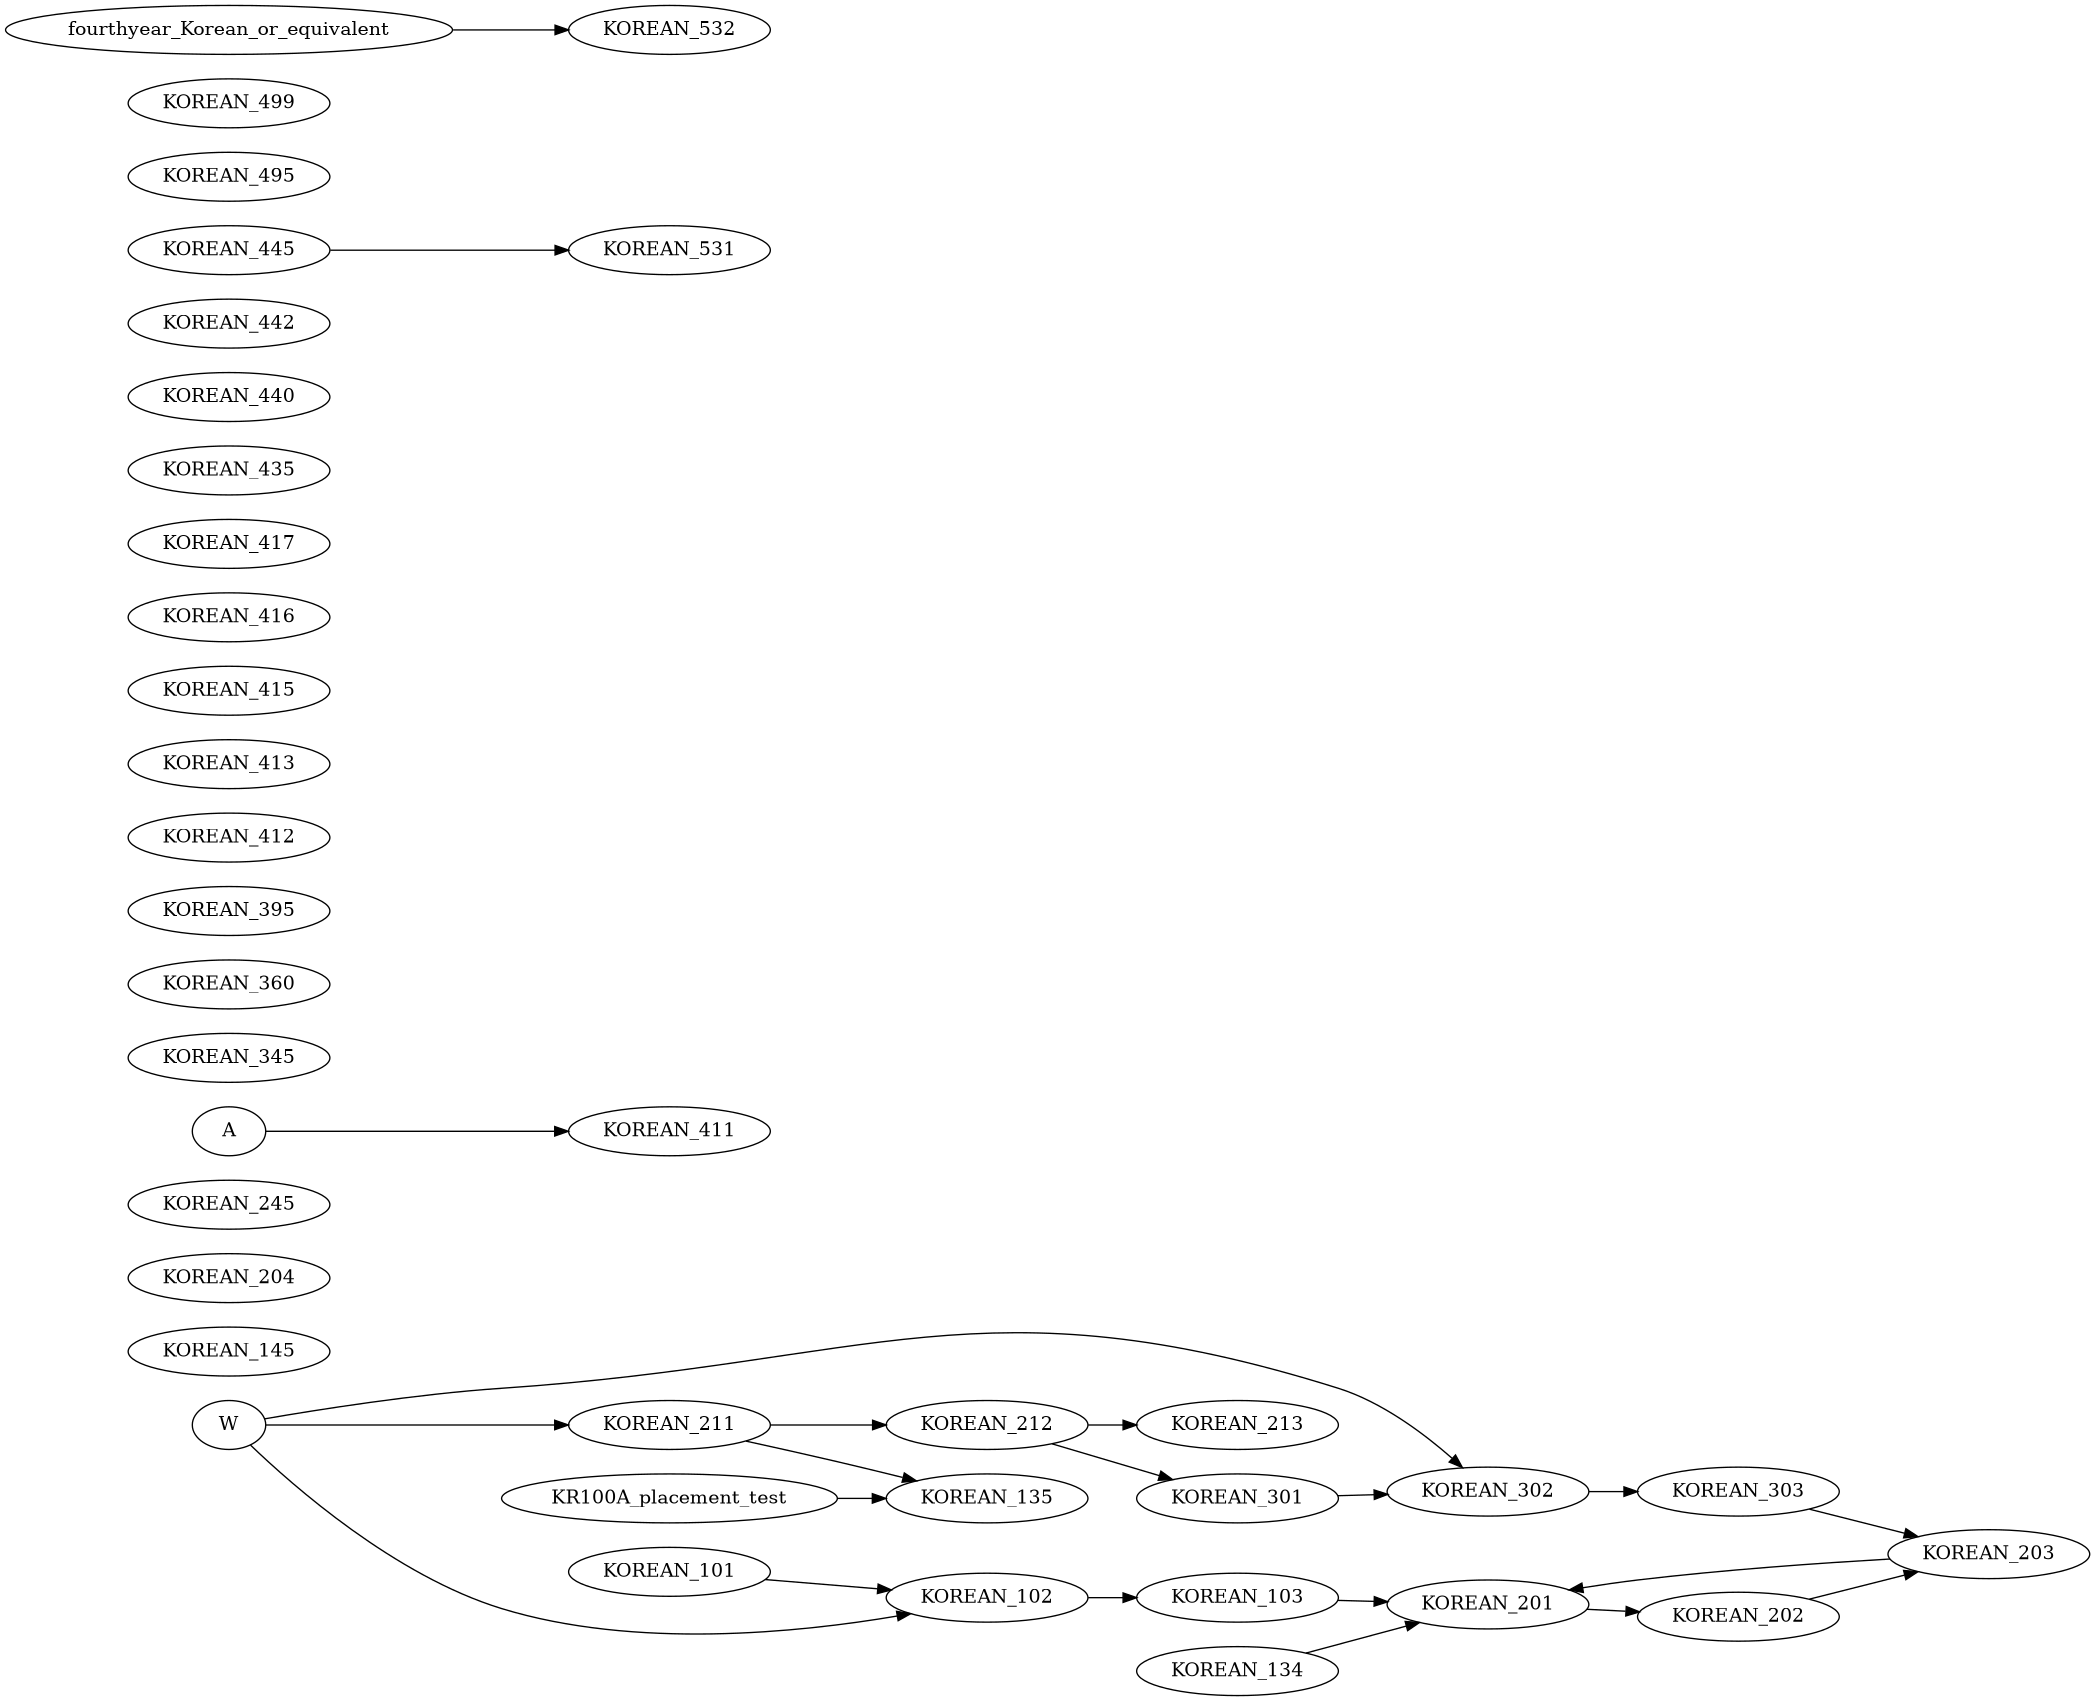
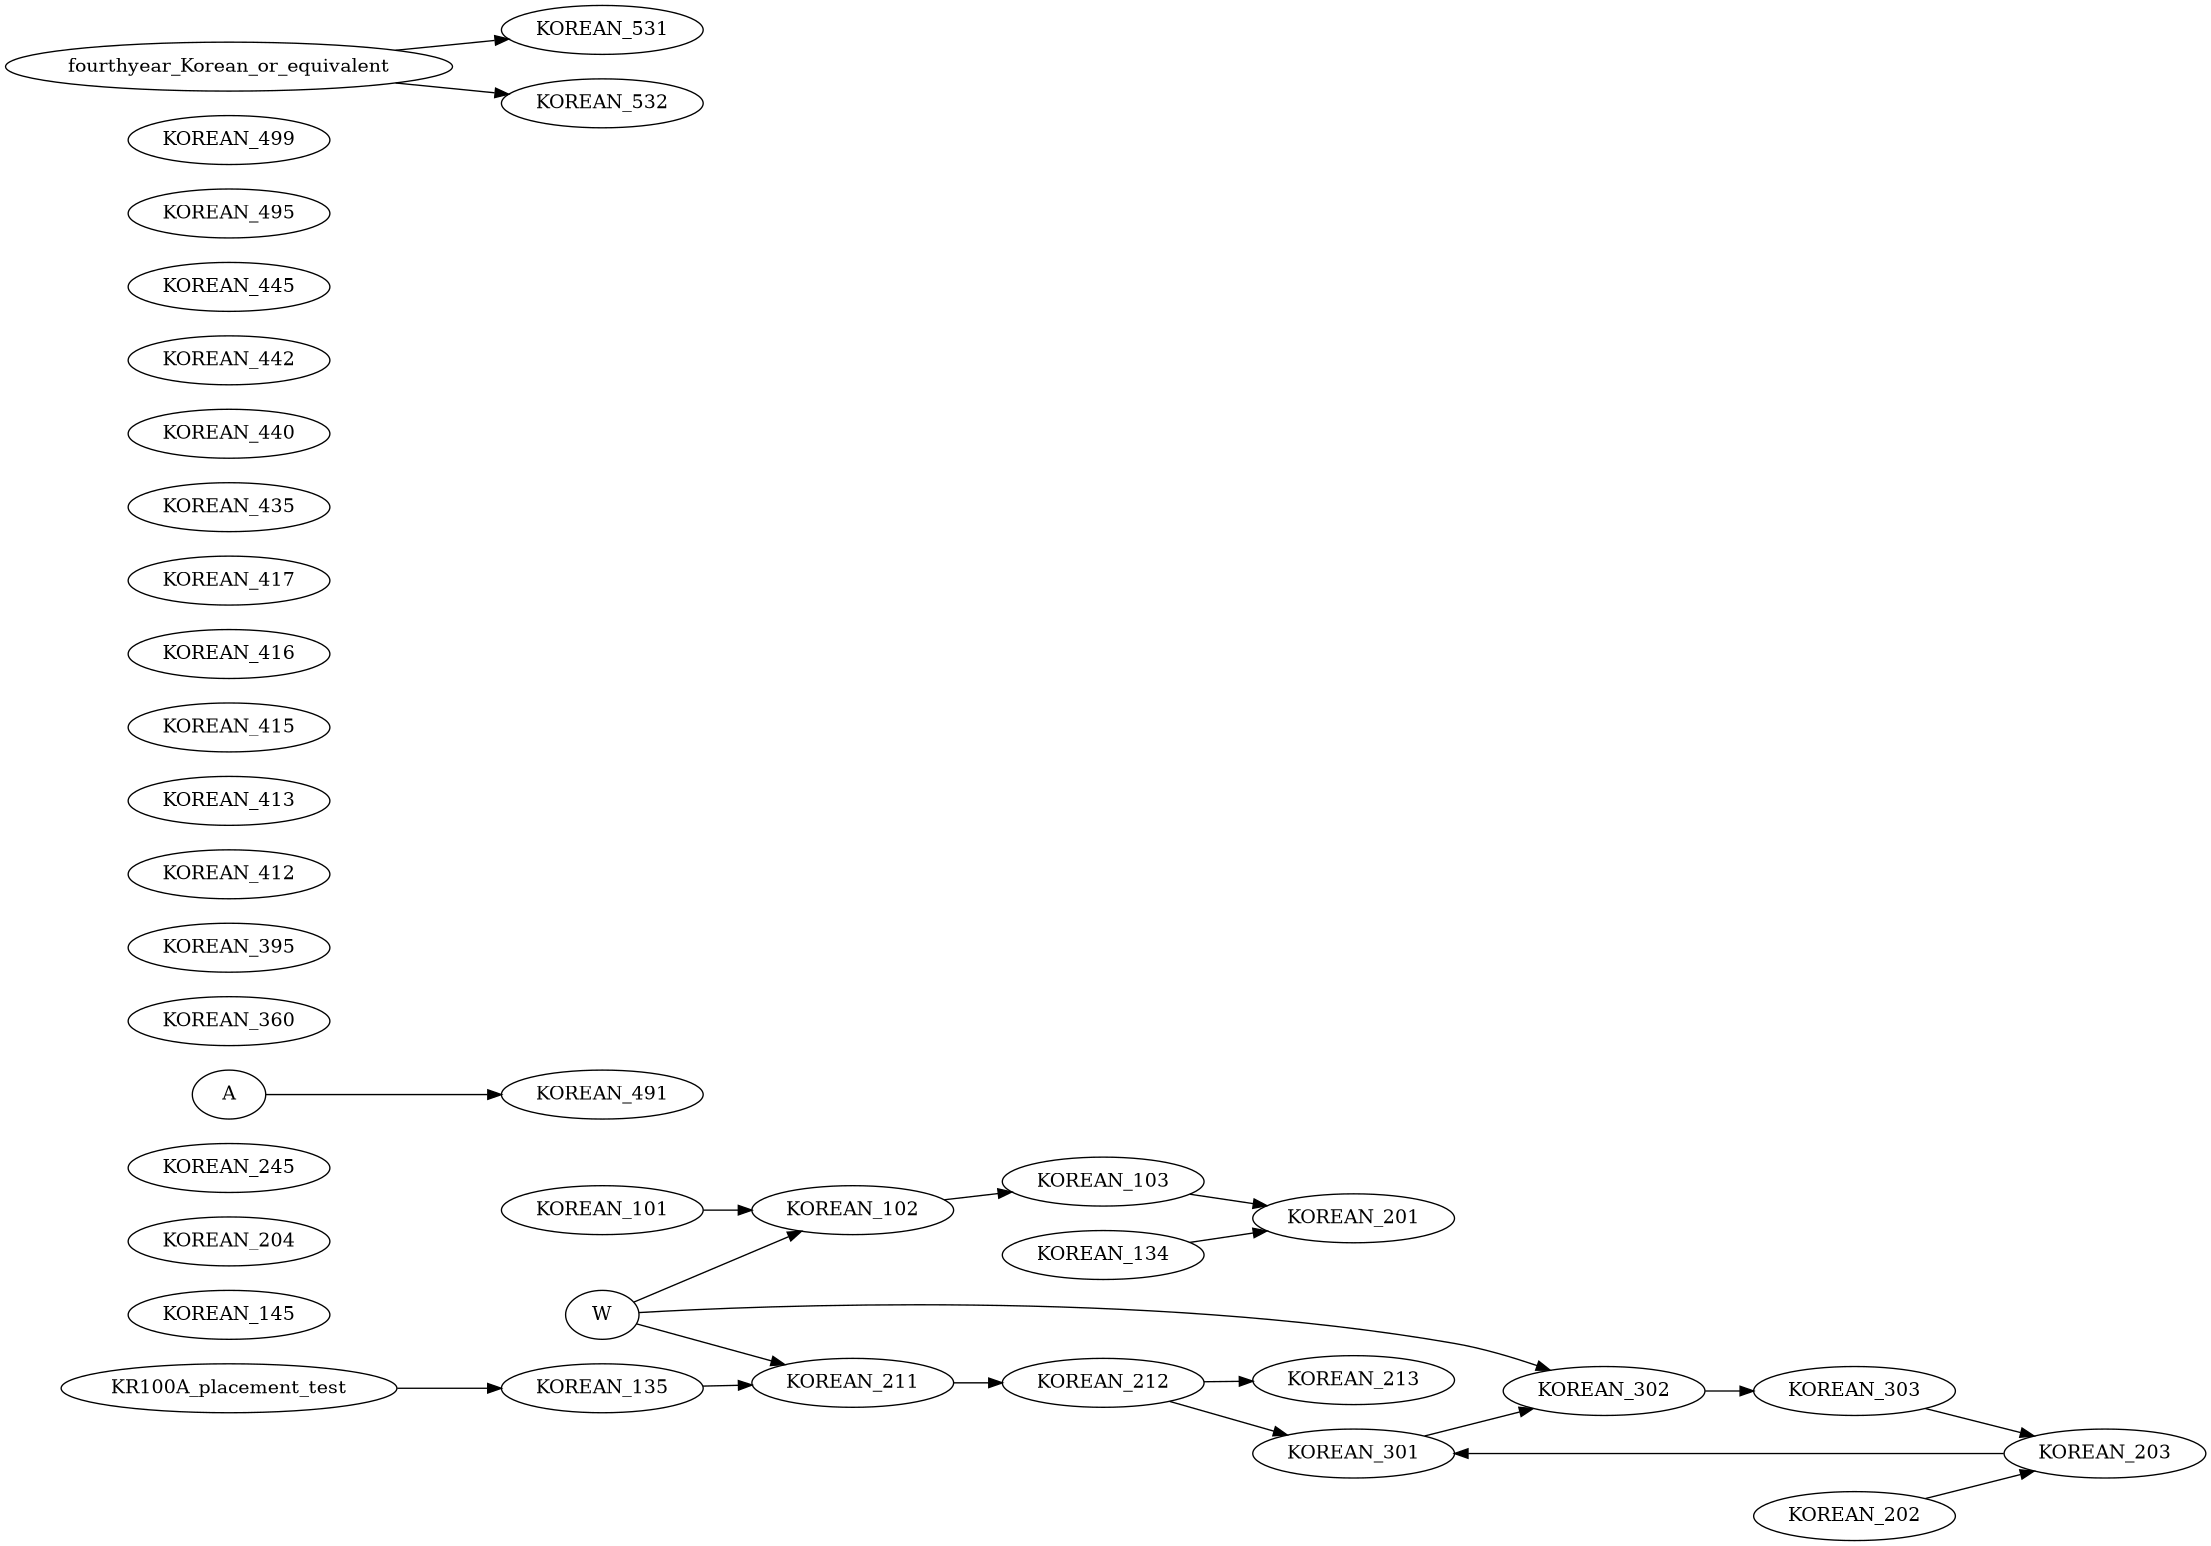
edge "KOREAN_445" -> "KOREAN_531": now "fourthyear_Korean_or_equivalent" -> "KOREAN_531"
node "KOREAN_345": removed
node "KOREAN_411": label "KOREAN_411" -> "KOREAN_491"
edge "KOREAN_211" -> "KOREAN_135": reversed
edge "KOREAN_203" -> "KOREAN_201": now "KOREAN_203" -> "KOREAN_301"
edge "KOREAN_201" -> "KOREAN_202": removed
